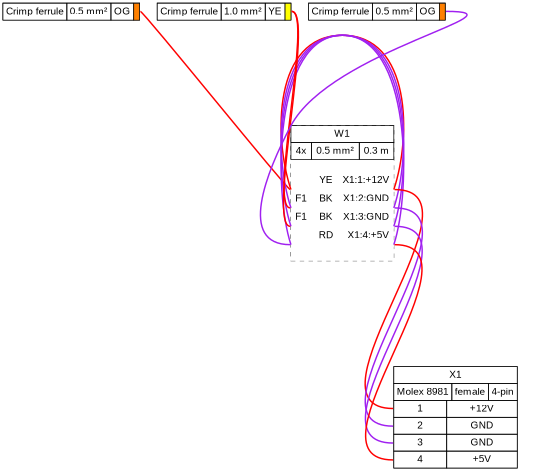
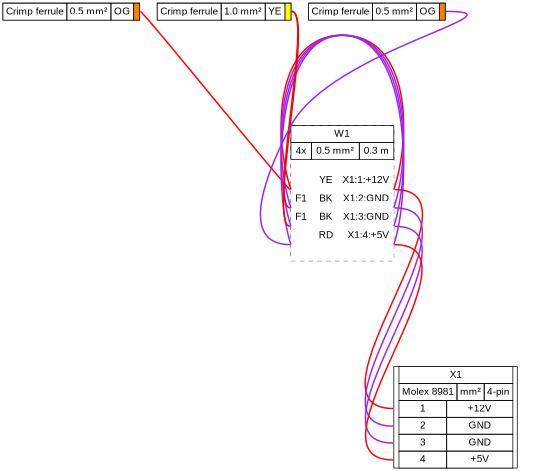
node "X1": text "female" -> "mm²"
